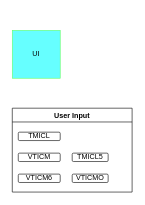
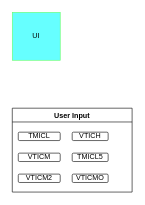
node "UI": moved (36, 54) -> (36, 36)
node "VTICH": added
node "VTICM6": label "VTICM6" -> "VTICM2"
